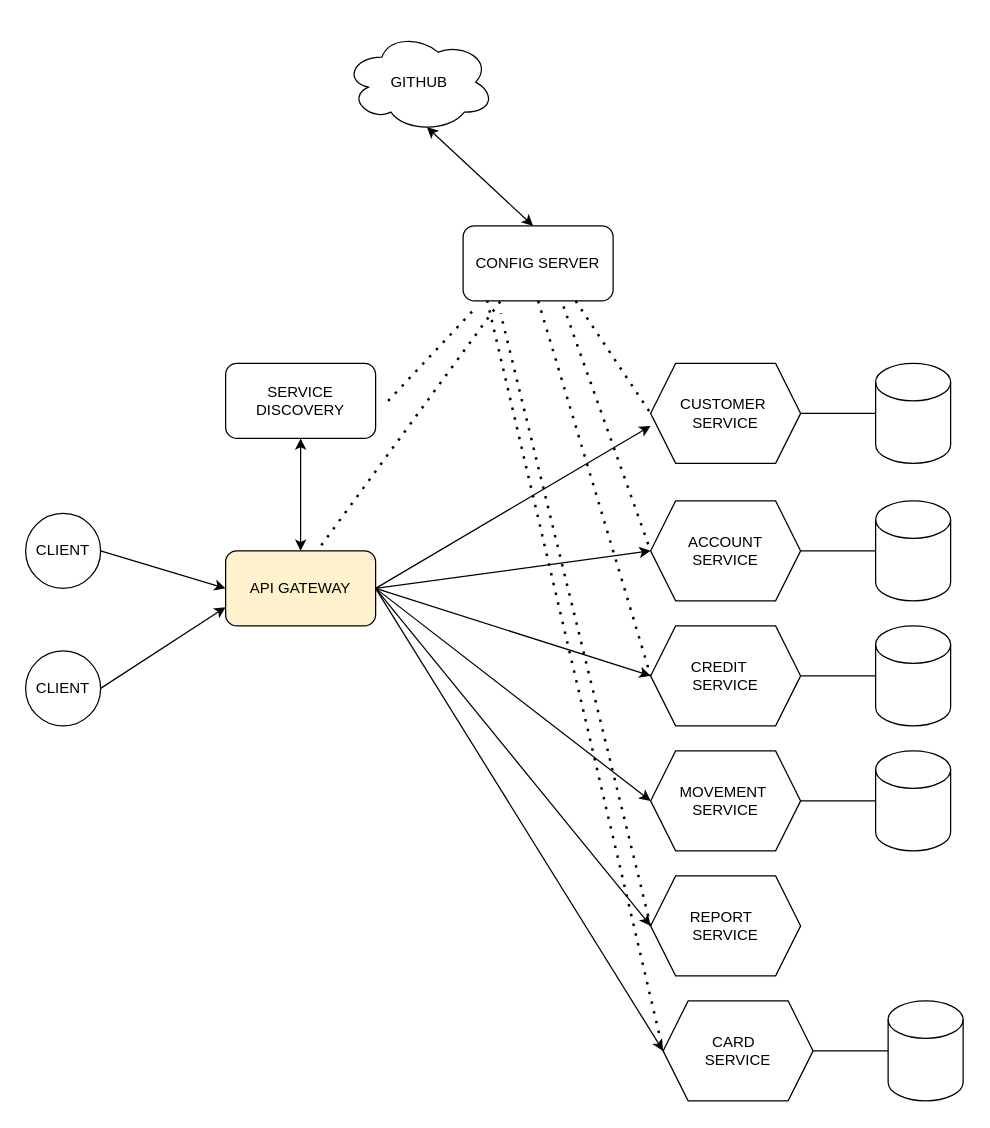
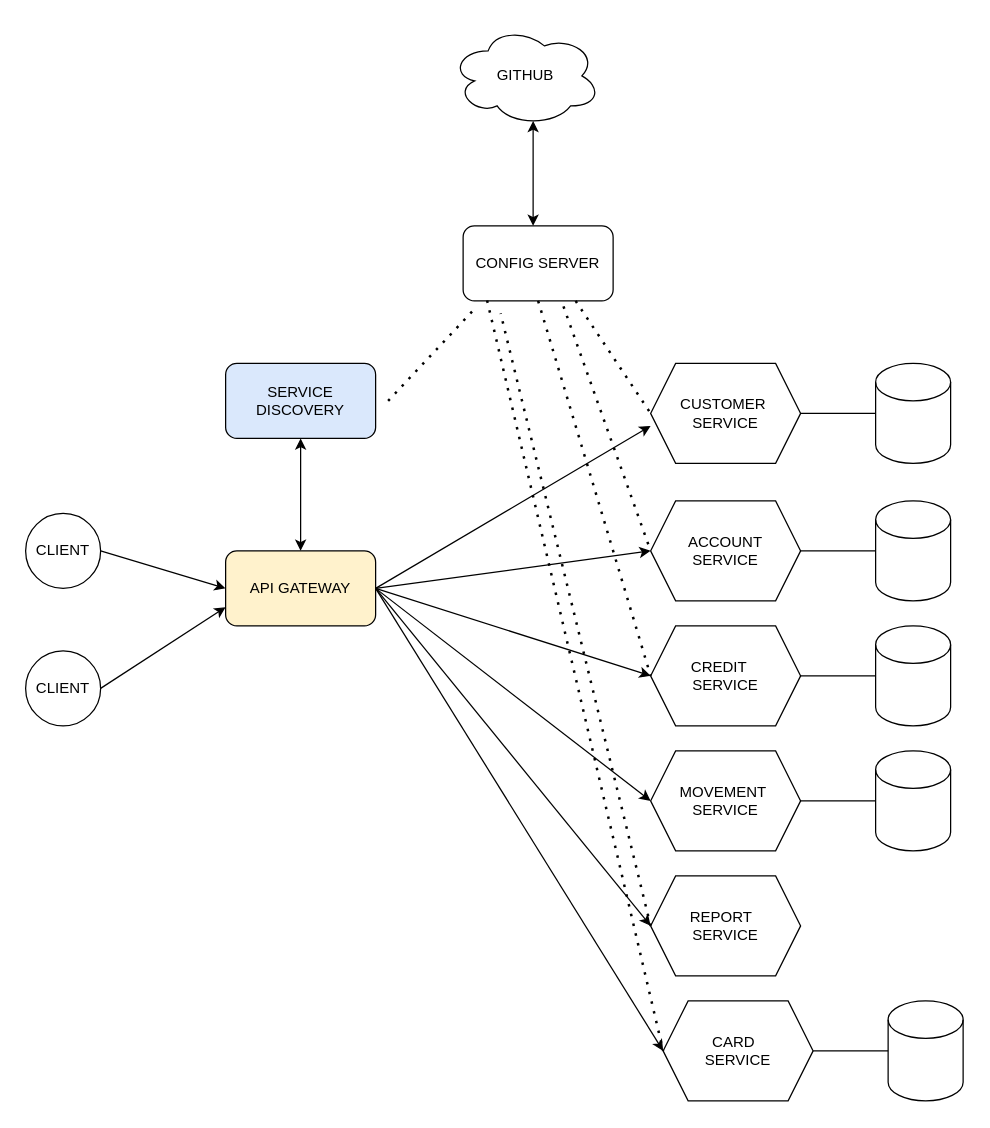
node "GITHUB": moved (419, 82) -> (526, 76)
node "SERVICE DISCOVERY": fillcolor #ffffff -> #dae8fc
edge "CONFIG SERVER" -- "API GATEWAY": removed
